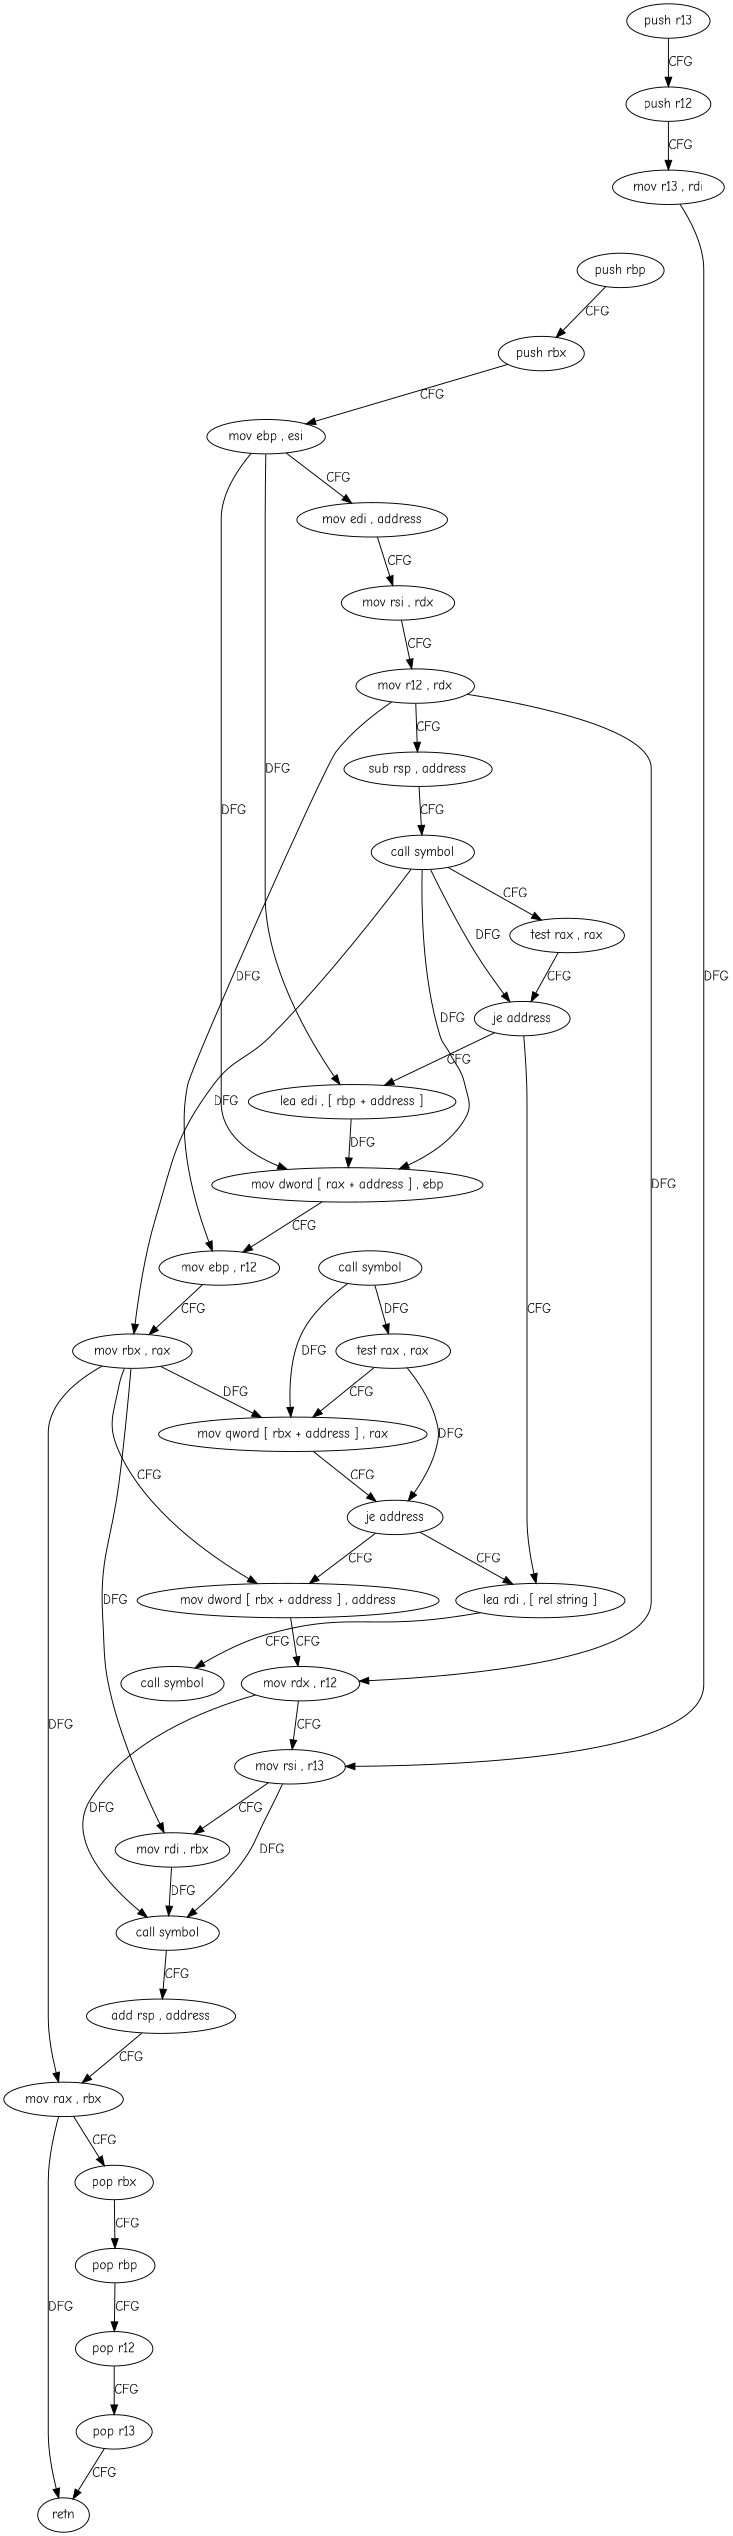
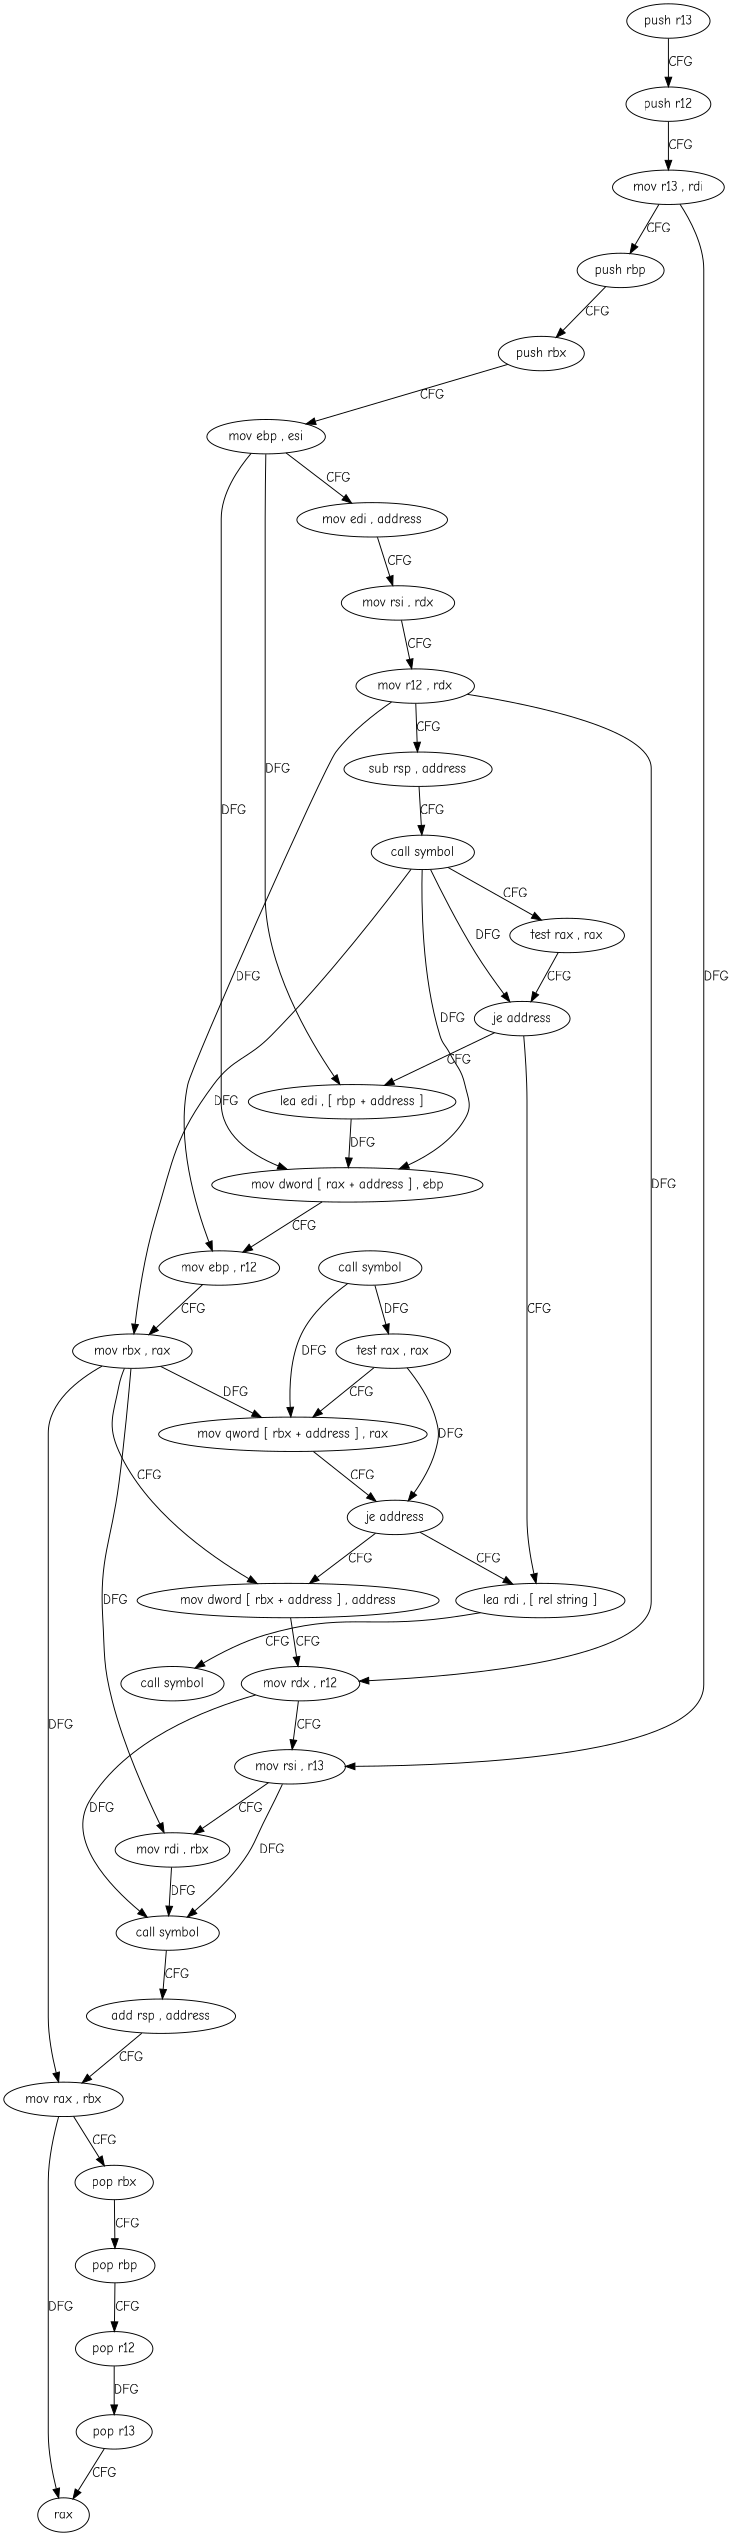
edge "mov r13 , rdi" -> "push rbp": added, label "CFG"
edge "pop r12" -> "pop r13": label "CFG" -> "DFG"
node "retn": label "retn" -> "rax"
